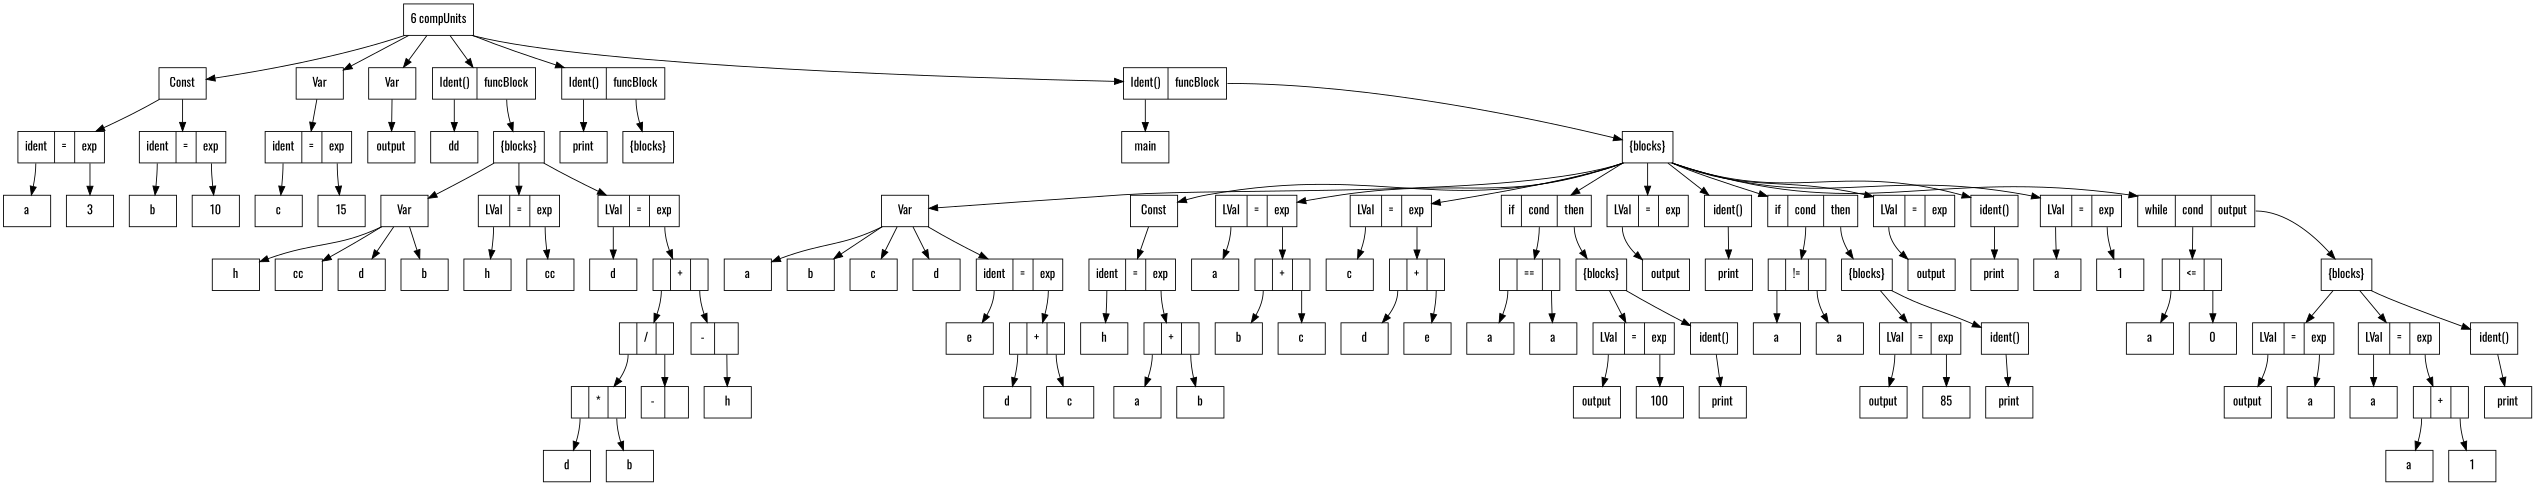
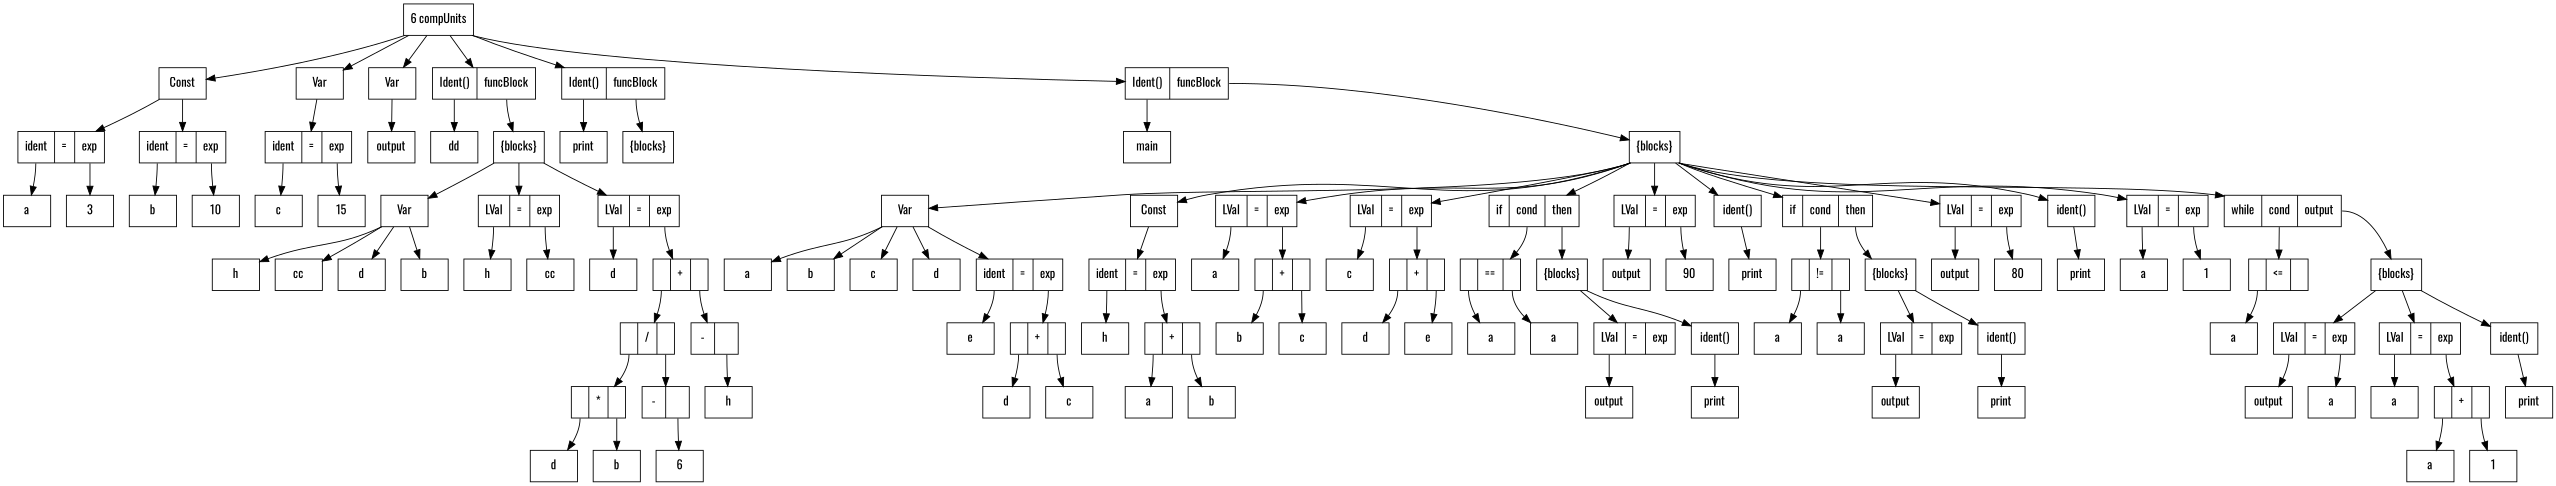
node "90": added
node "80": added
node "0": removed
node "100": removed
node "85": removed
node "6": added
